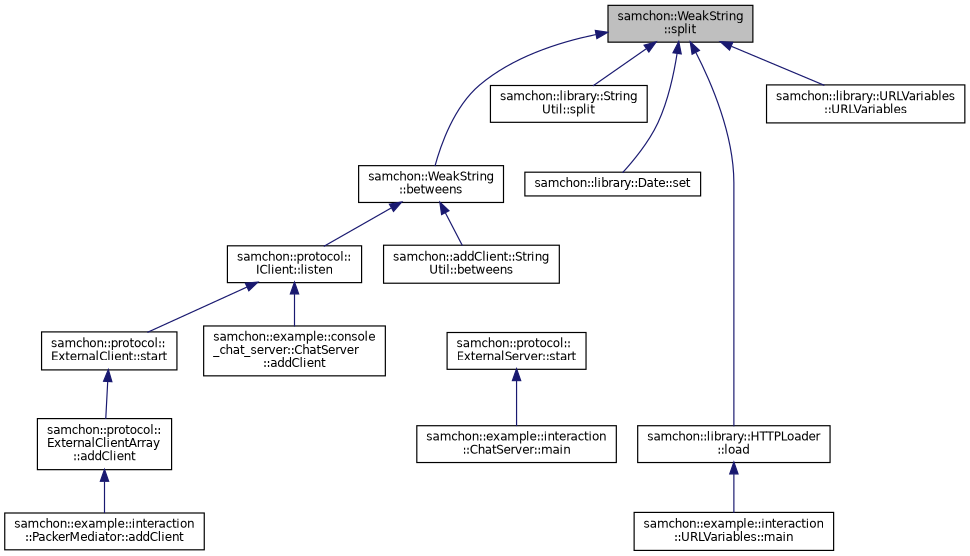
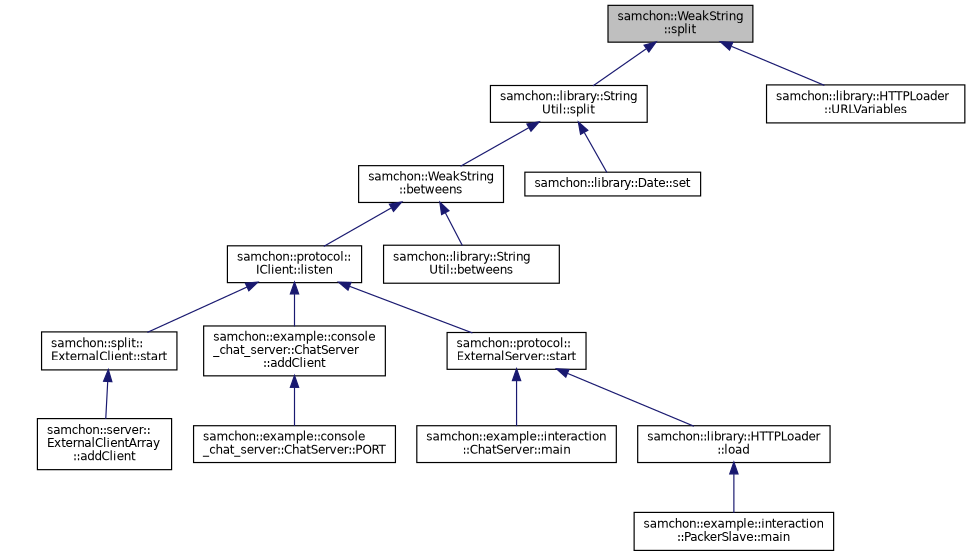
edge "samchon::WeakString ::betweens" -> "samchon::WeakString ::split": now "samchon::WeakString ::betweens" -> "samchon::library::String Util::split"
node "samchon::library::URLVariables ::URLVariables": label "samchon::library::URLVariables ::URLVariables" -> "samchon::library::HTTPLoader ::URLVariables"
edge "samchon::library::Date::set" -> "samchon::WeakString ::split": now "samchon::library::Date::set" -> "samchon::library::String Util::split"
edge "samchon::library::HTTPLoader ::load" -> "samchon::WeakString ::split": now "samchon::library::HTTPLoader ::load" -> "samchon::protocol:: ExternalServer::start"
node "samchon::addClient::String Util::betweens": label "samchon::addClient::String Util::betweens" -> "samchon::library::String Util::betweens"
edge "samchon::protocol:: ExternalServer::start" -> "samchon::protocol:: IClient::listen": added
node "samchon::protocol:: ExternalClient::start": label "samchon::protocol:: ExternalClient::start" -> "samchon::split:: ExternalClient::start"
node "samchon::protocol:: ExternalClientArray ::addClient": label "samchon::protocol:: ExternalClientArray ::addClient" -> "samchon::server:: ExternalClientArray ::addClient"
node "samchon::example::console _chat_server::ChatServer::PORT": added
node "samchon::example::interaction ::PackerMediator::addClient": removed
node "samchon::example::interaction ::URLVariables::main": label "samchon::example::interaction ::URLVariables::main" -> "samchon::example::interaction ::PackerSlave::main"
